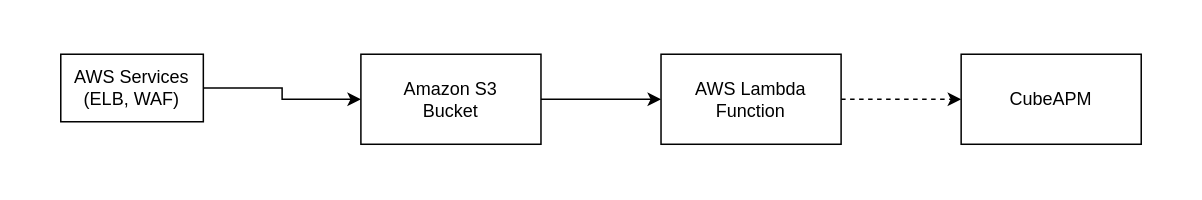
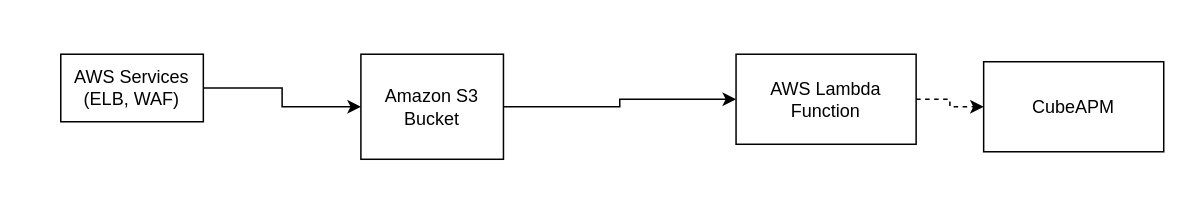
node "Amazon S3 Bucket": size 180x90 -> 143x105
node "AWS Lambda Function": moved (751, 99) -> (826, 99)
node "CubeAPM": moved (1051, 99) -> (1073, 107)
